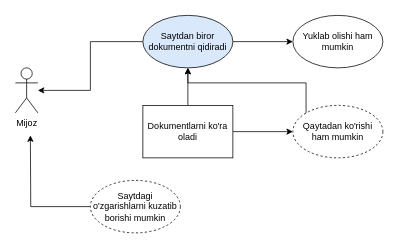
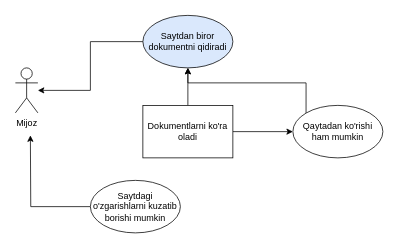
edge "Saytdan biror dokumentni qidiradi" -> "Yuklab olishi ham mumkin": removed
node "Yuklab olishi ham mumkin": removed
node "Qaytadan ko'rishi ham mumkin": style dashed -> solid
node "Saytdagi o'zgarishlarni kuzatib borishi mumkin": style dashed -> solid
